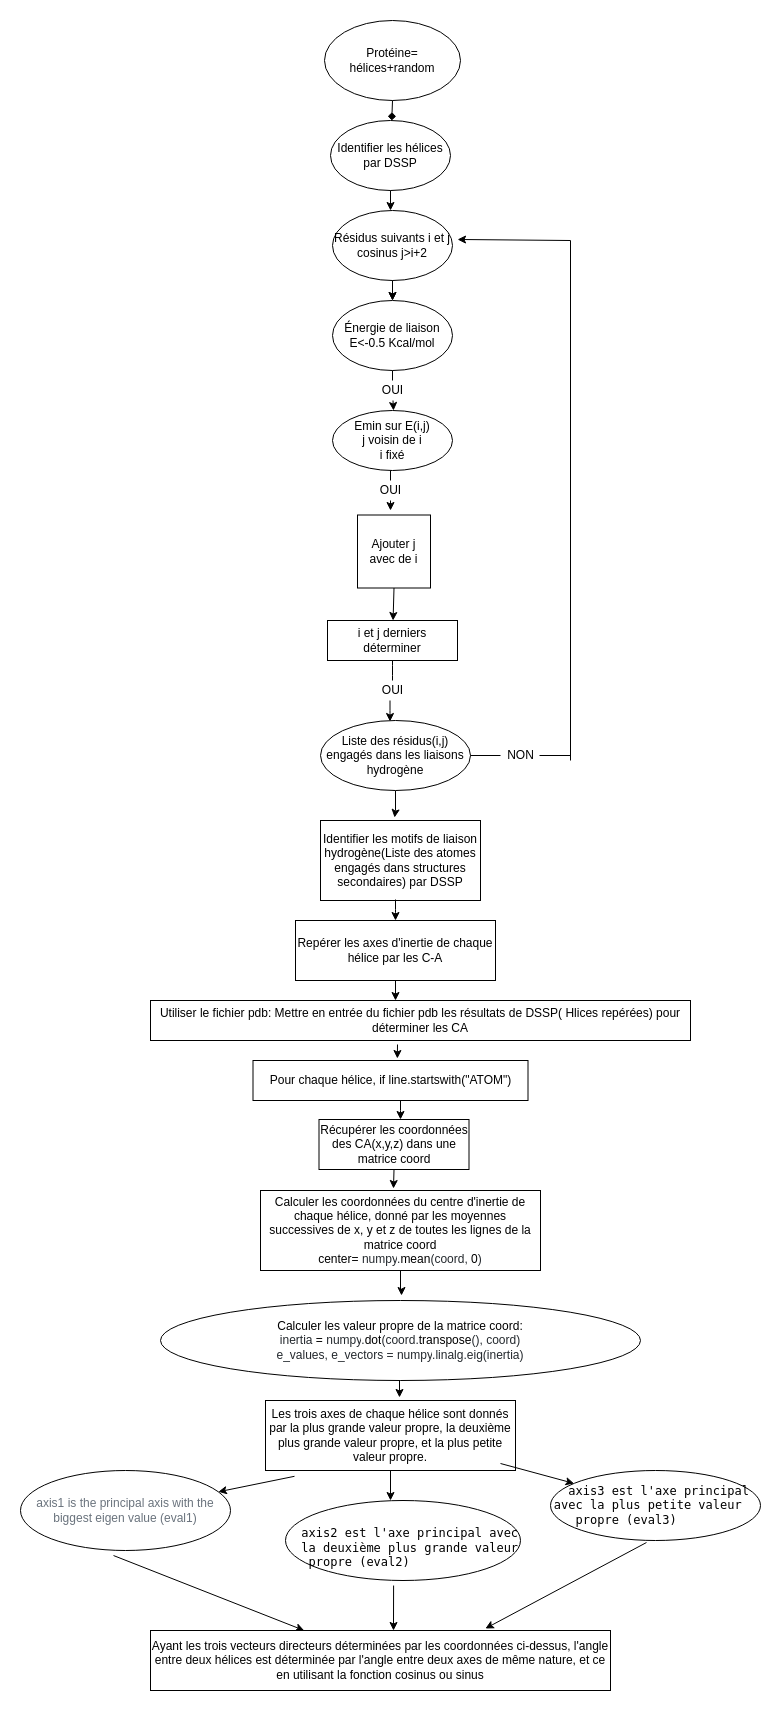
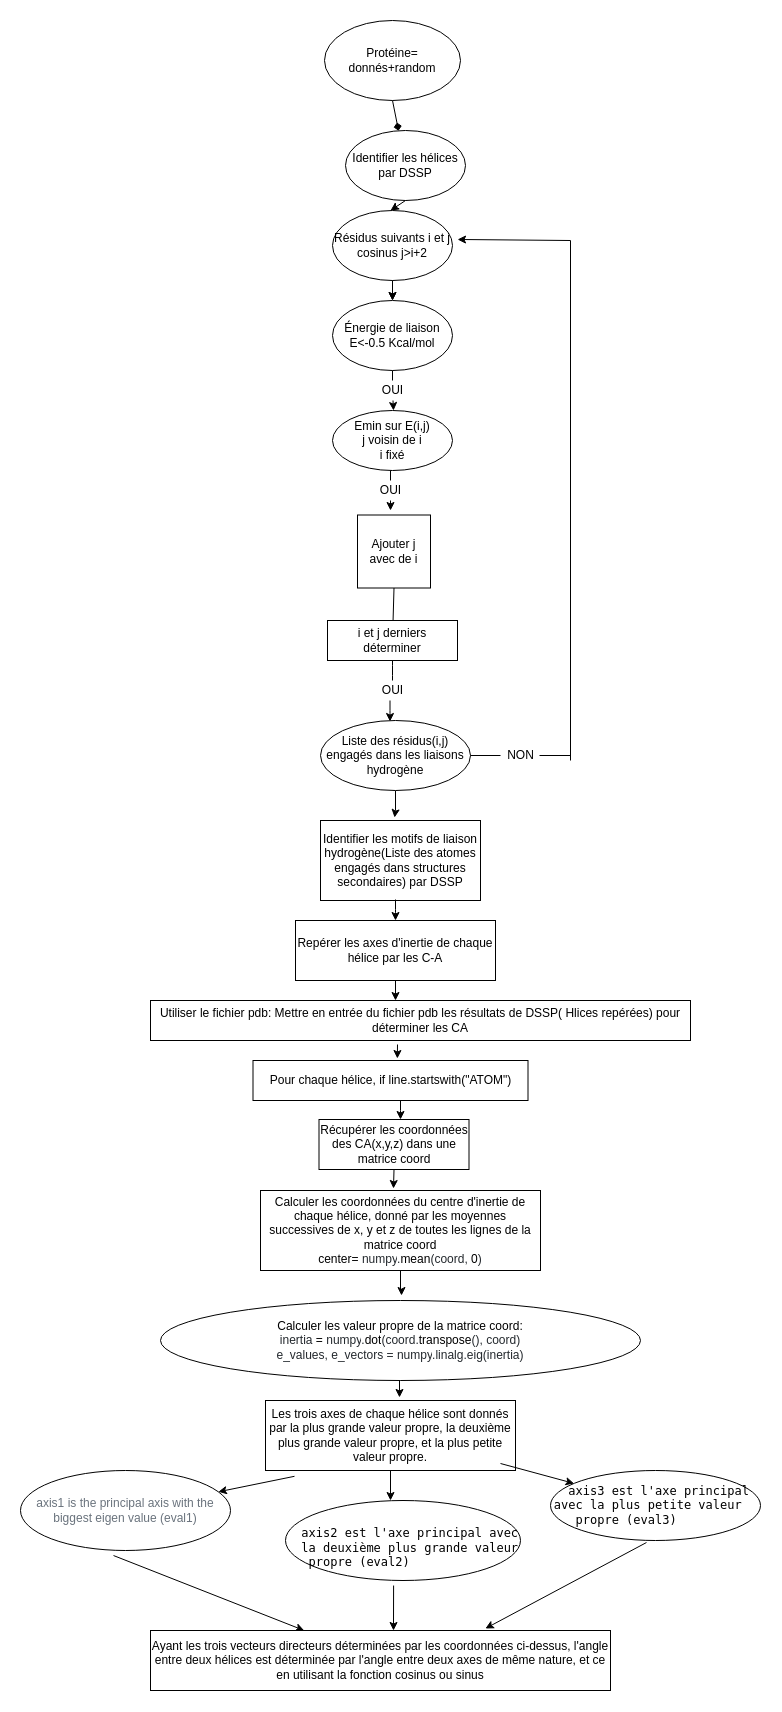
node "Protéine= hélices+random": label "Protéine= hélices+random" -> "Protéine= donnés+random"
node "Identifier les hélices par DSSP": moved (391, 156) -> (406, 166)
edge "Ajouter j avec de i" -> "i et j derniers déterminer": arrowhead classic -> none
